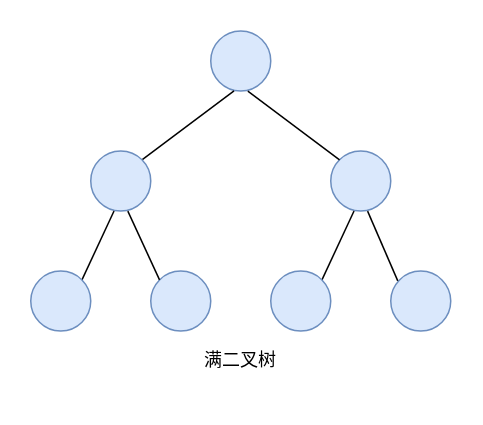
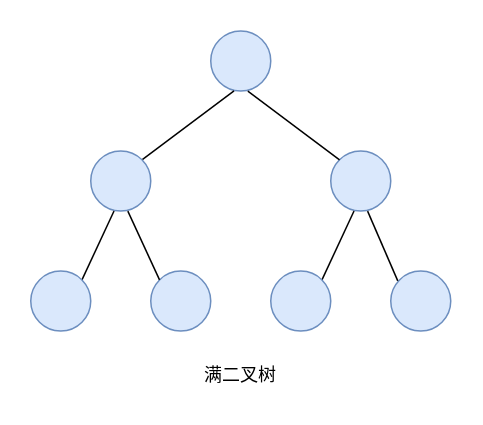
node "满二叉树": moved (241, 361) -> (241, 376)
